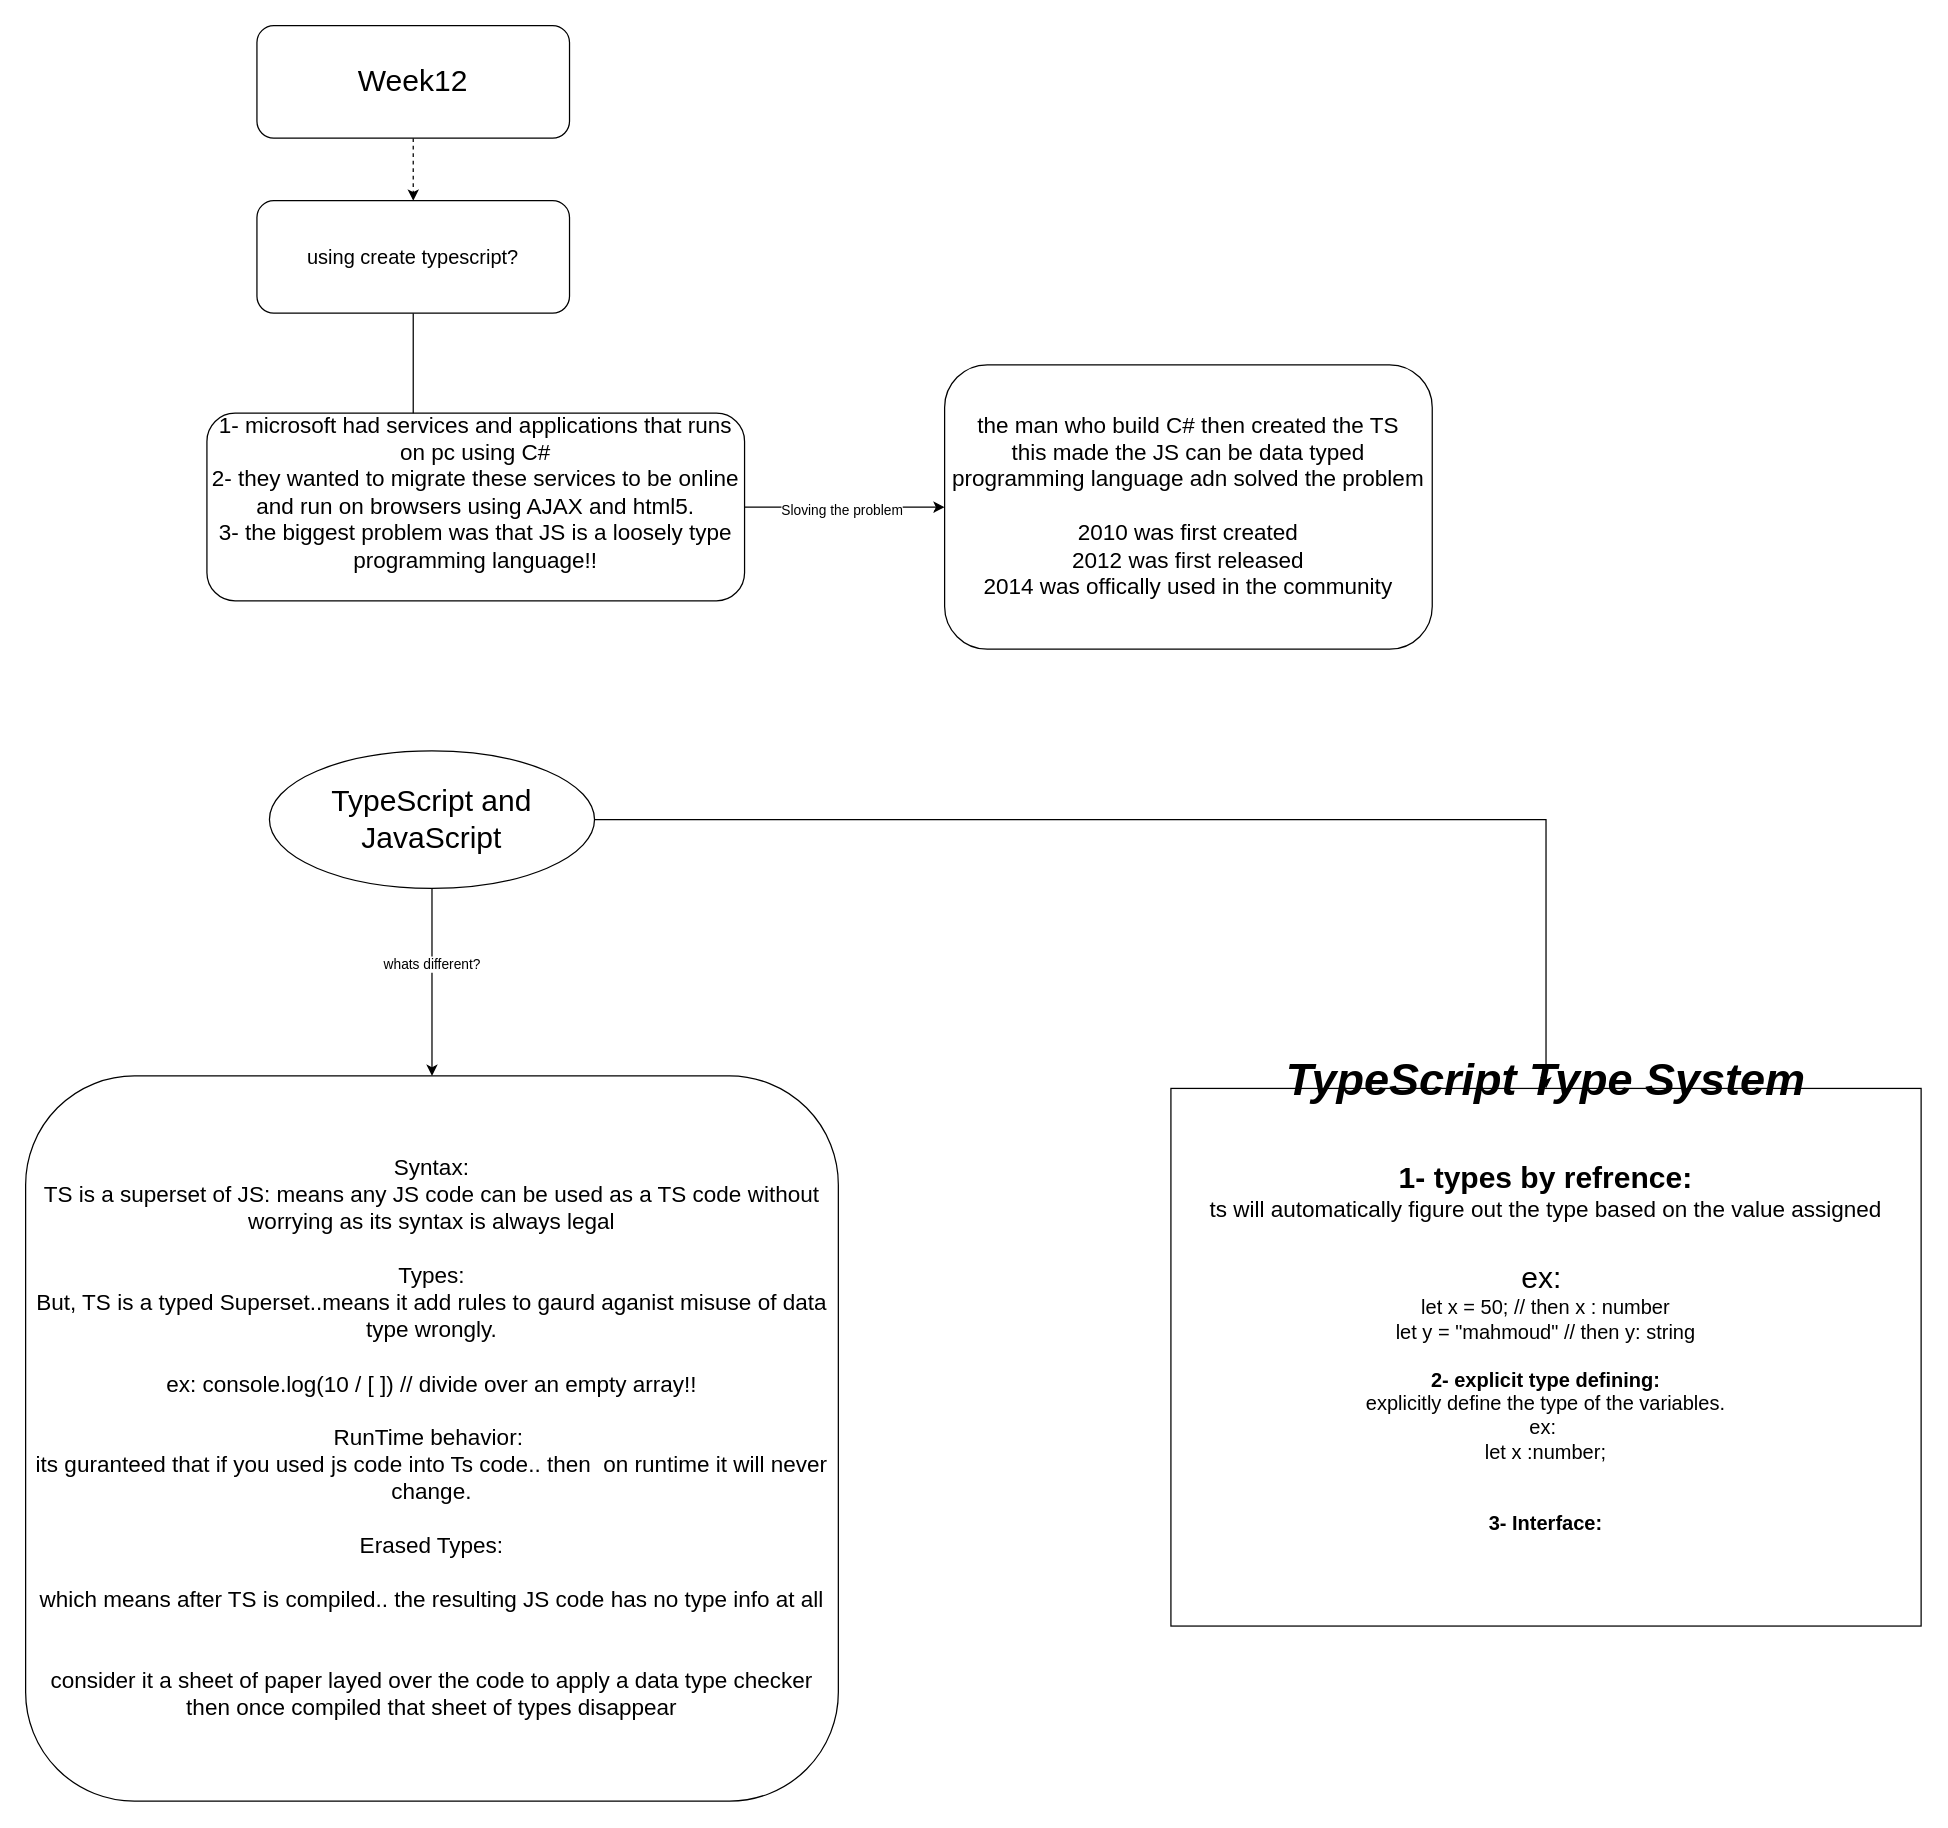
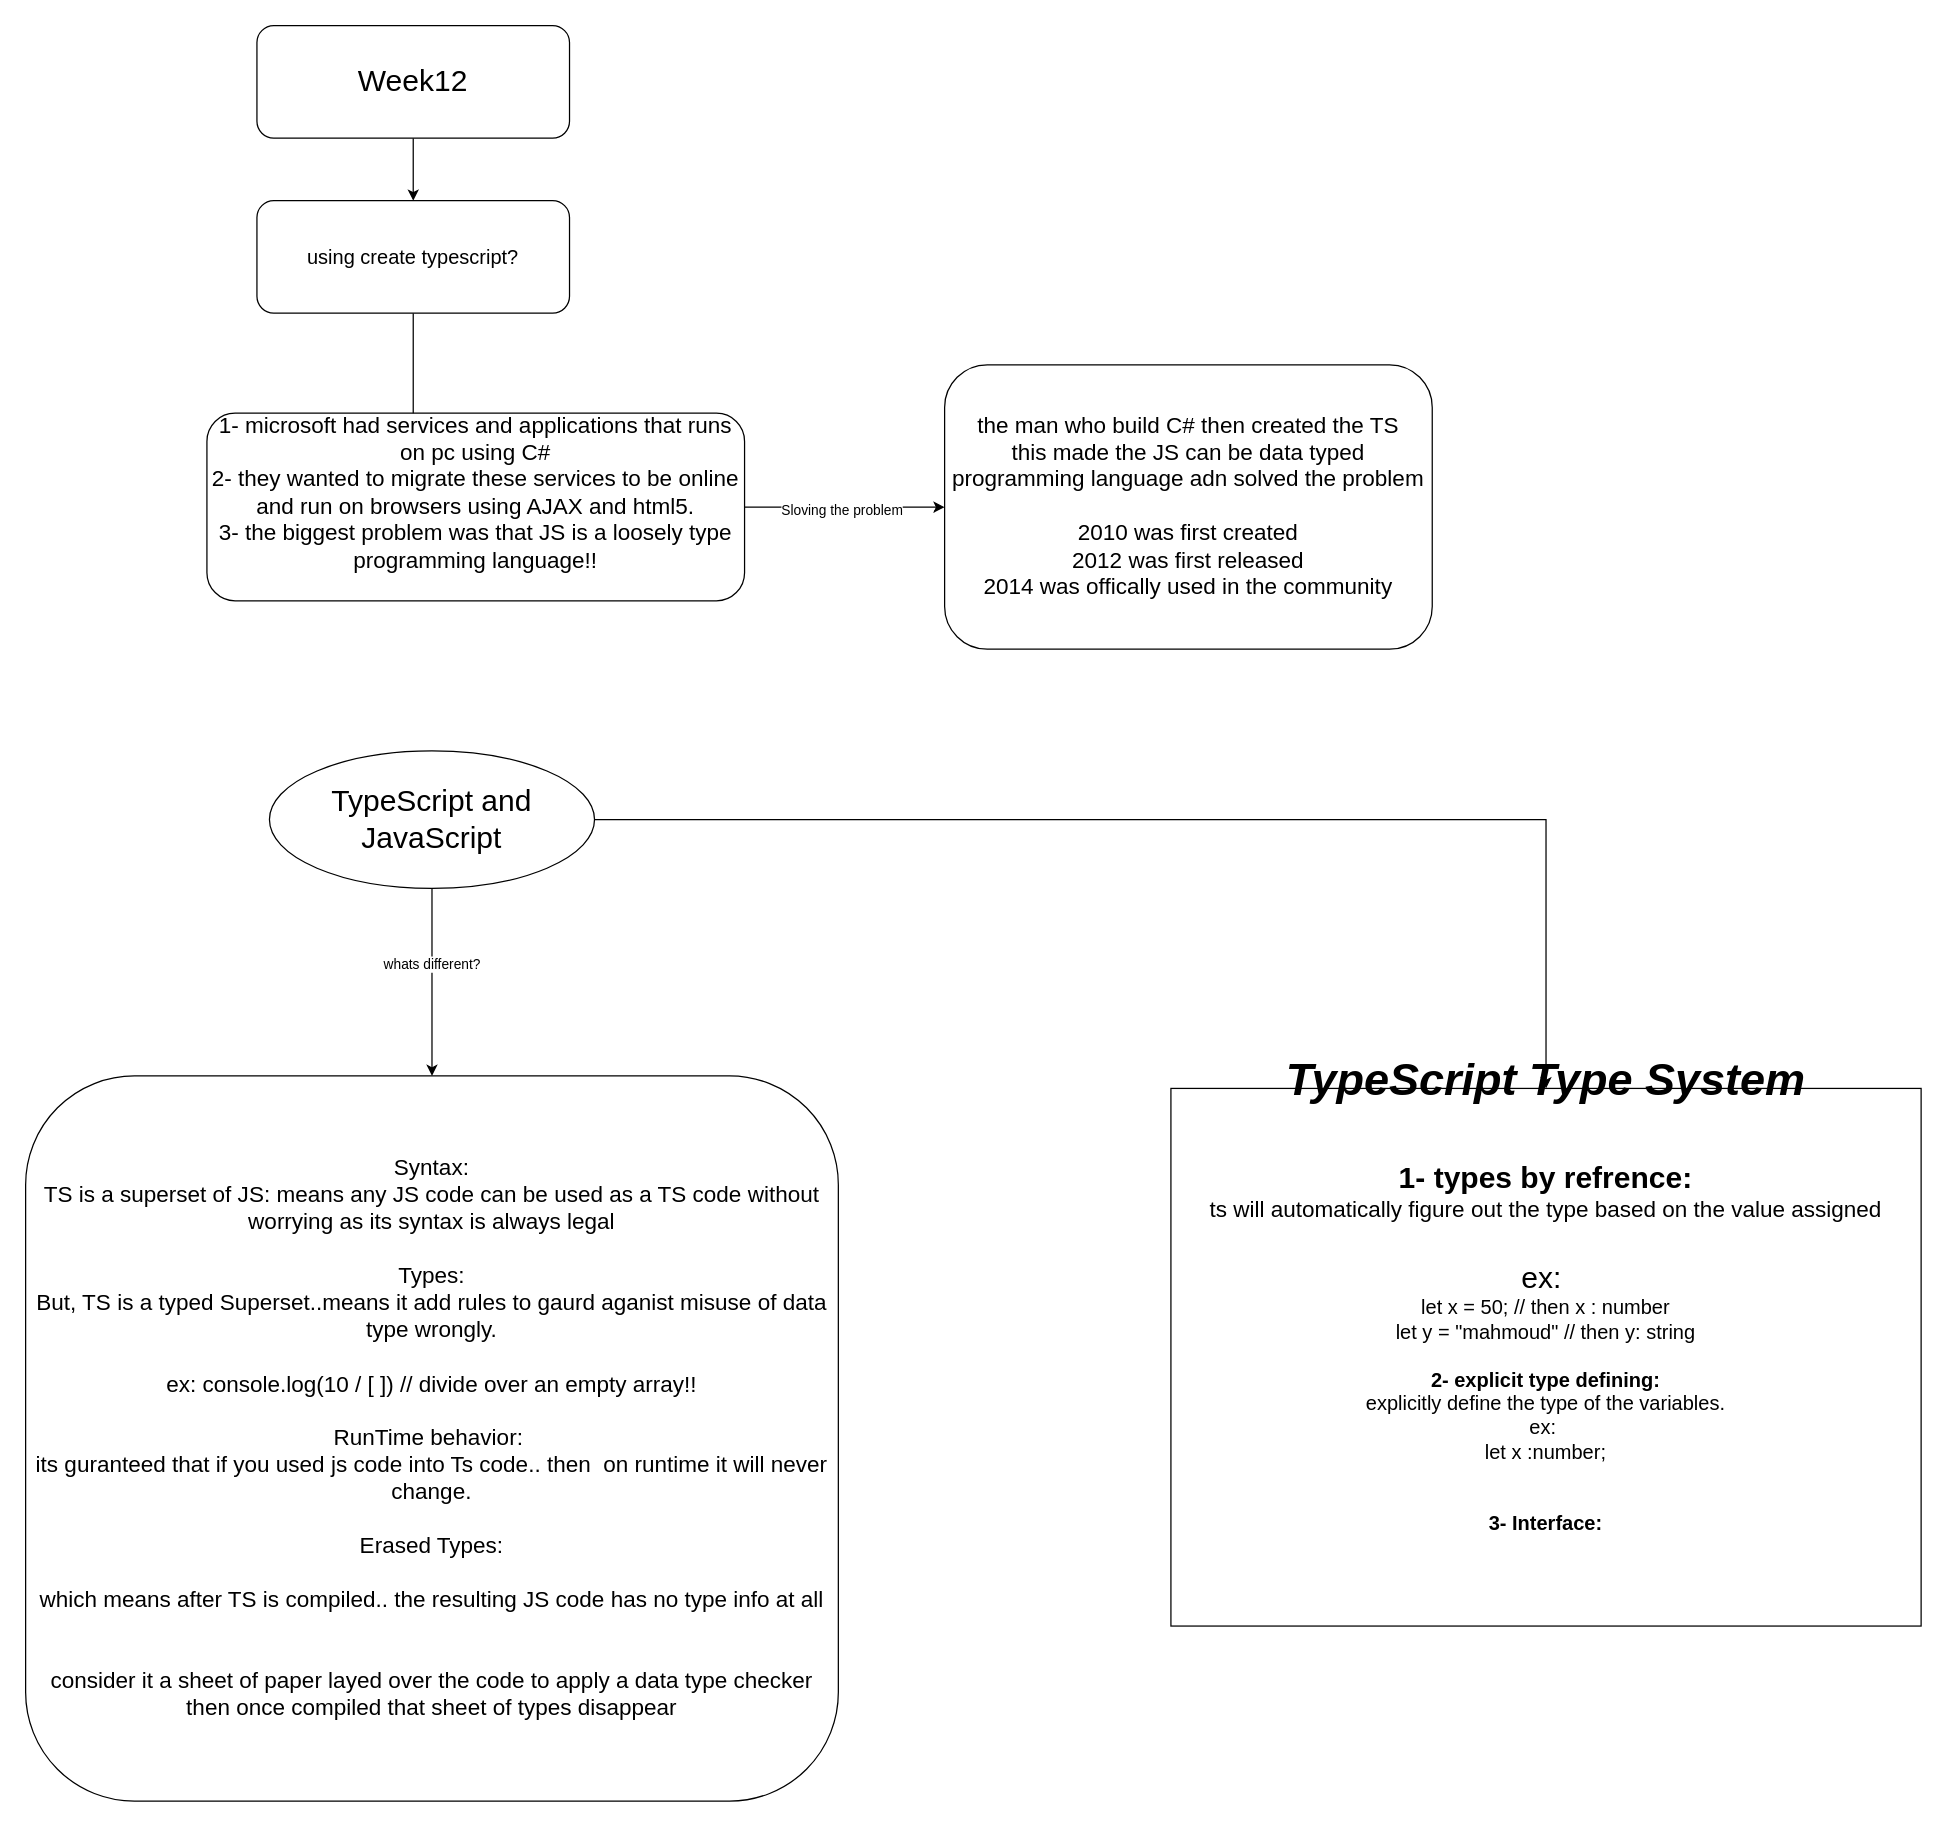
edge "Week12" -> "using create typescript?": style dashed -> solid
